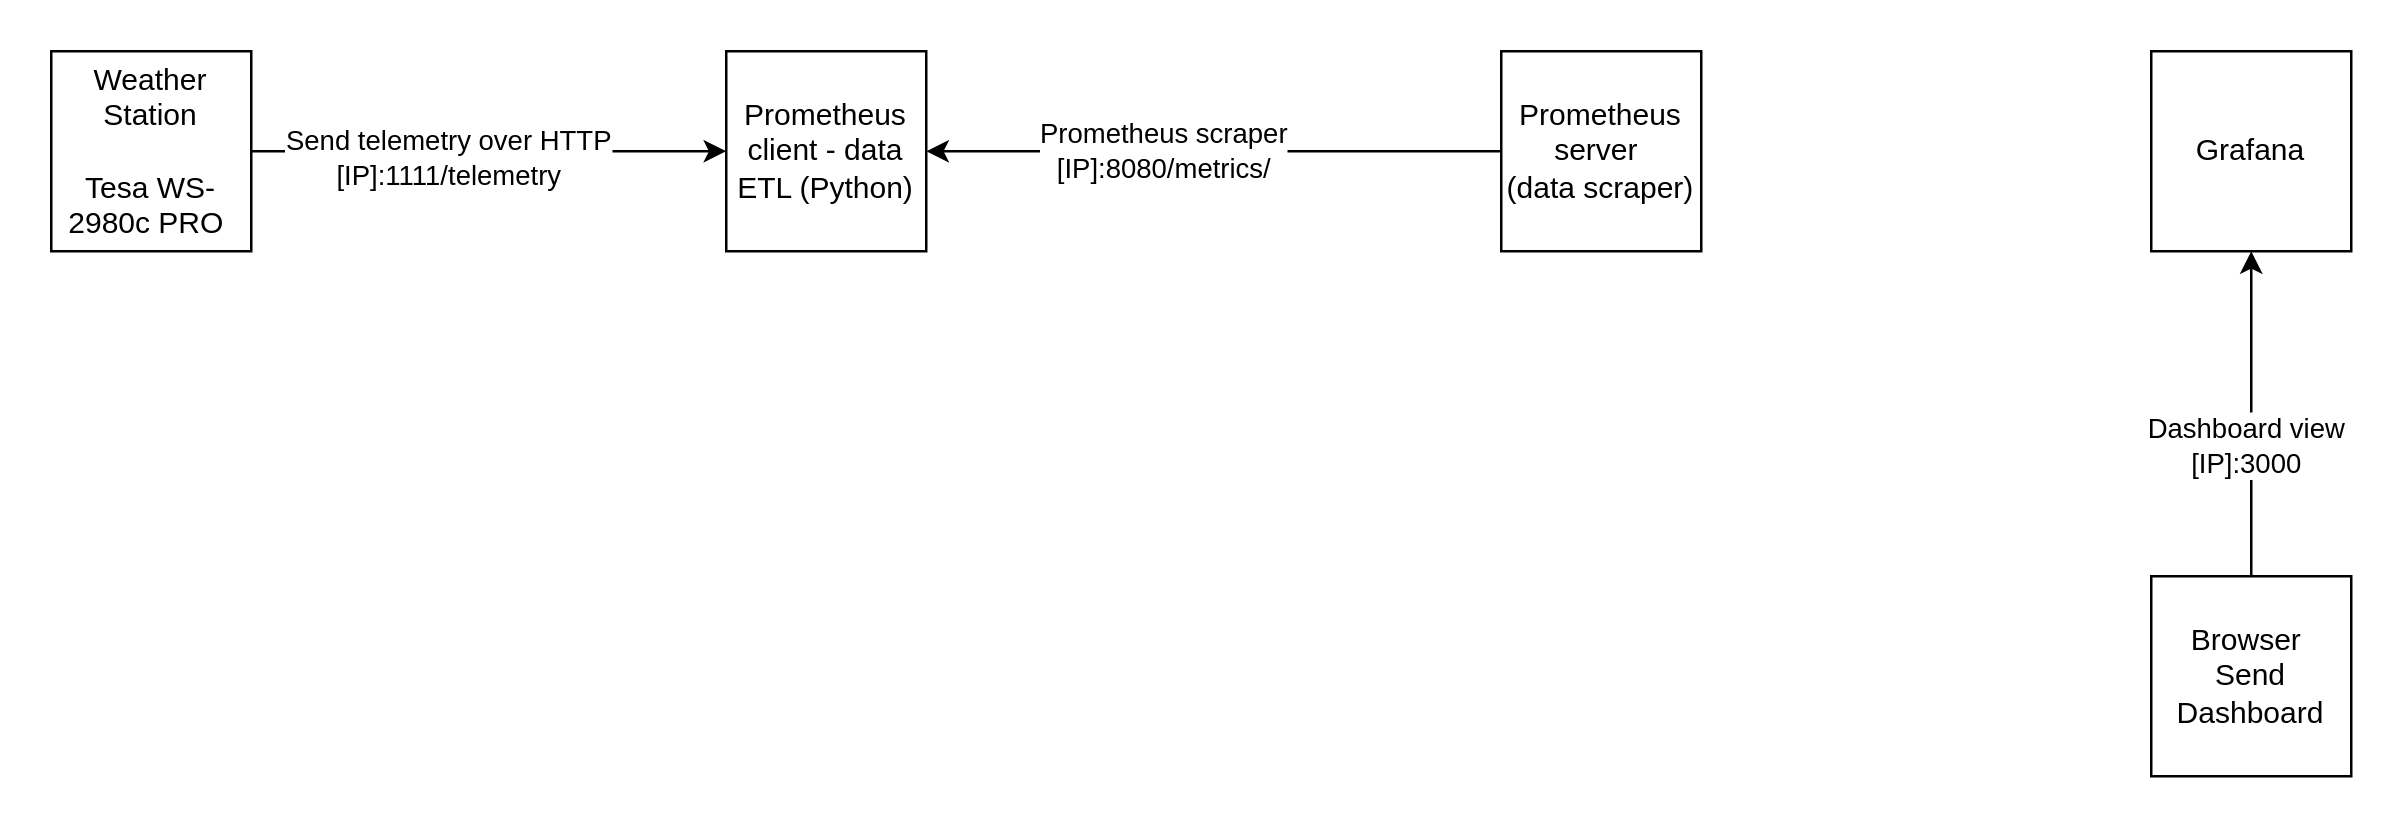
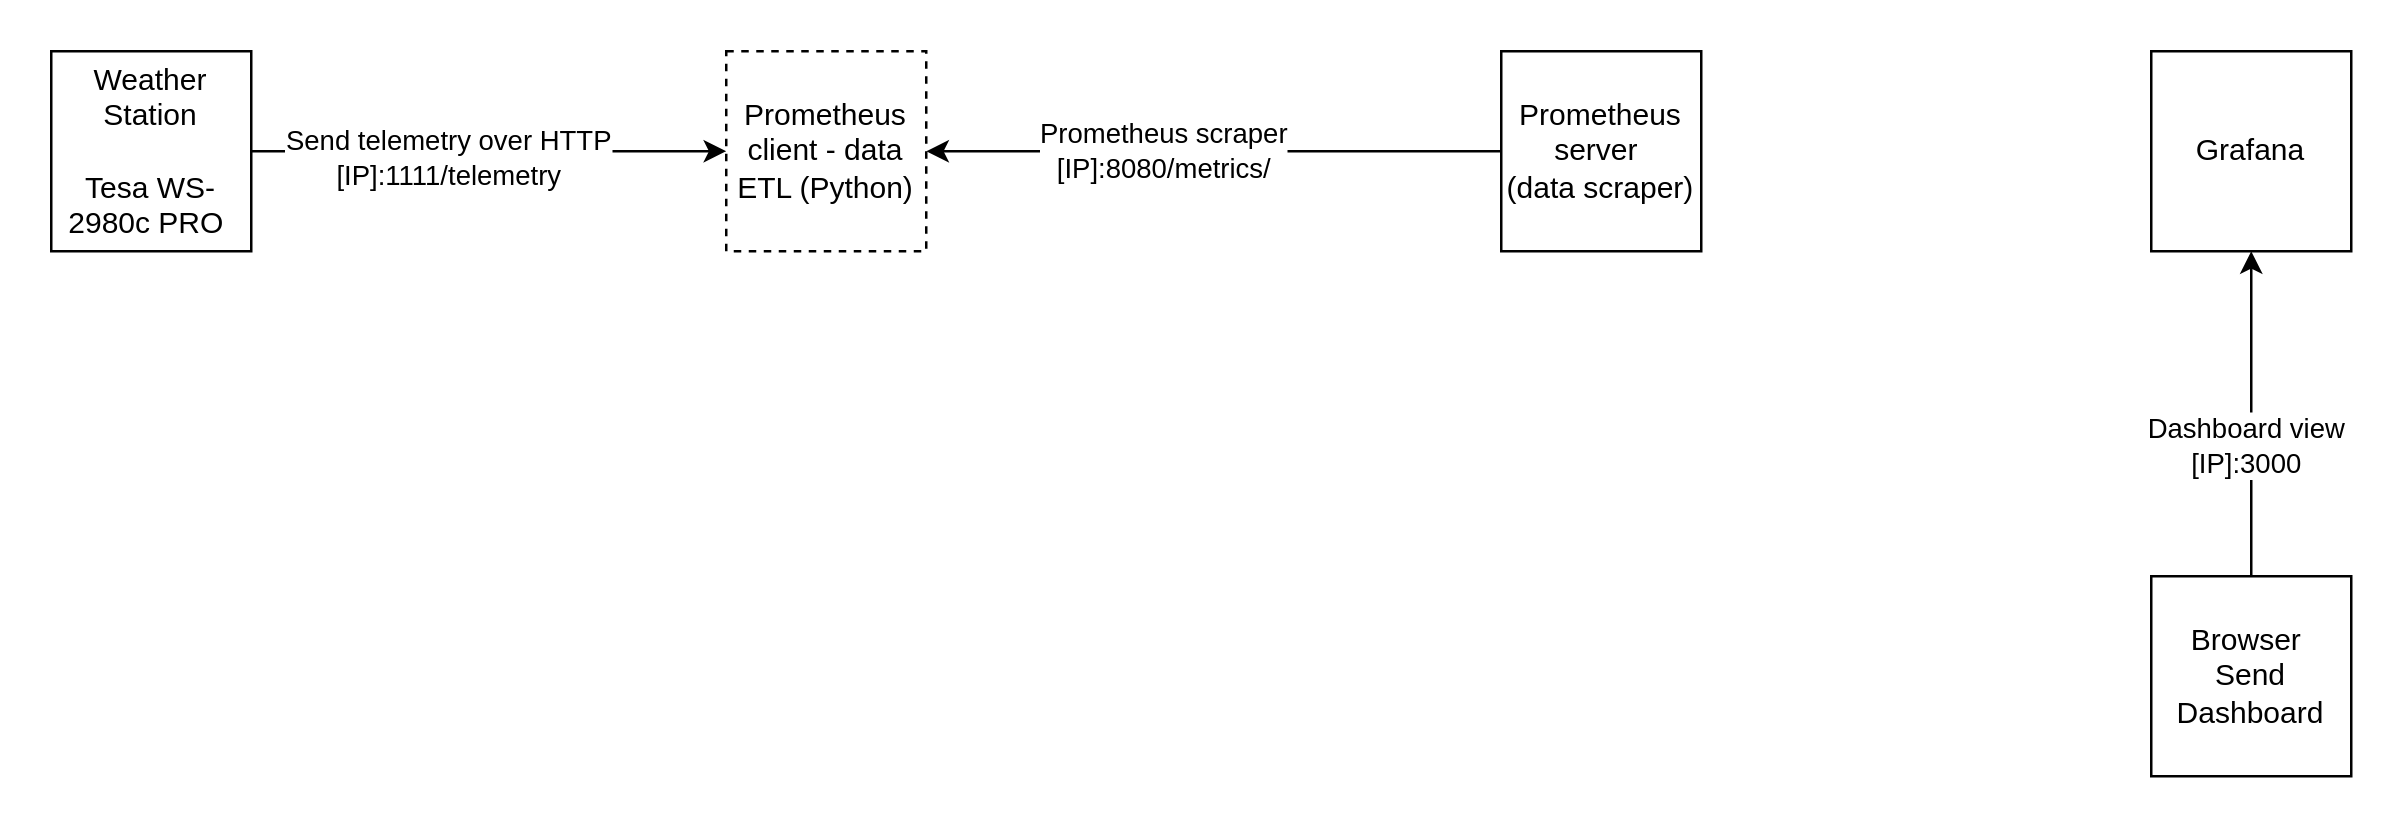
node "Prometheus client - data ETL (Python)": style solid -> dashed
